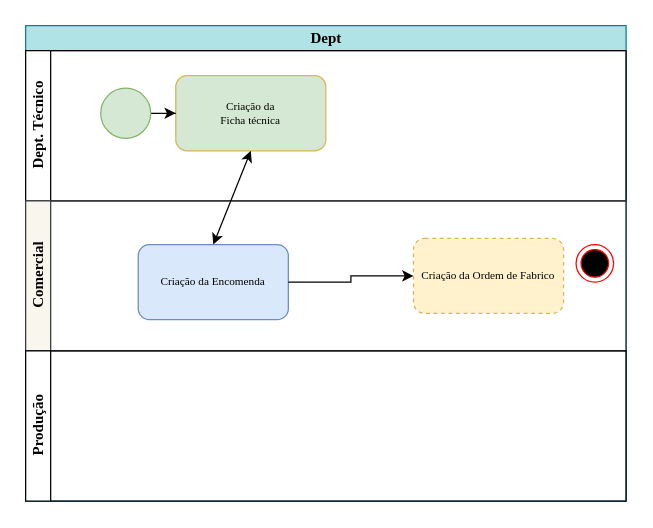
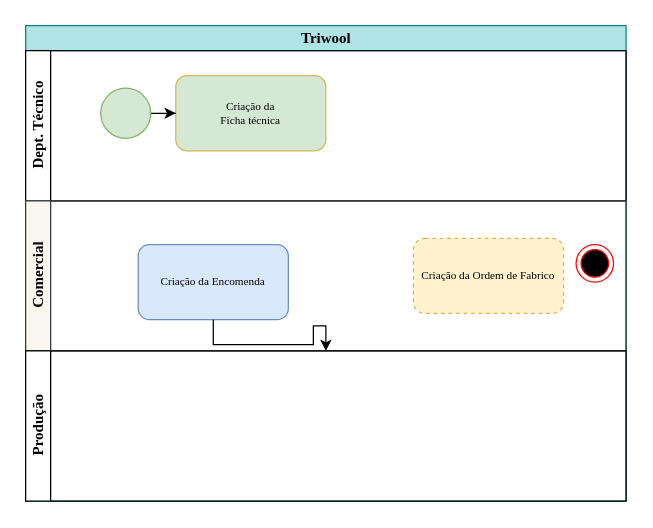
node "Dept": label "Dept" -> "Triwool"
edge "Criação da Ficha técnica" -- "Criação da Encomenda": removed
edge "Criação da Encomenda" -> "Criação da Ordem de Fabrico": now "Criação da Encomenda" -> "Produção"
